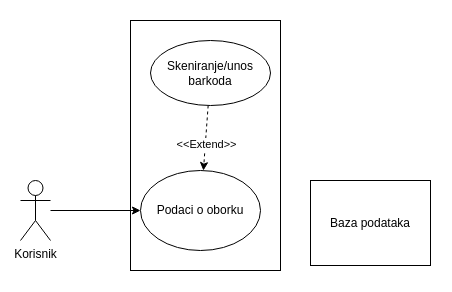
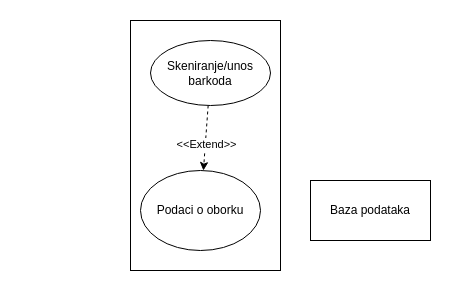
node "Korisnik": removed
edge "Korisnik" -> "Podaci o oborku": removed
node "Baza podataka": size 120x85 -> 120x60
